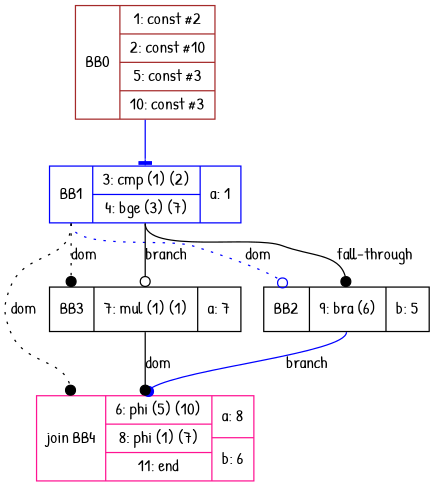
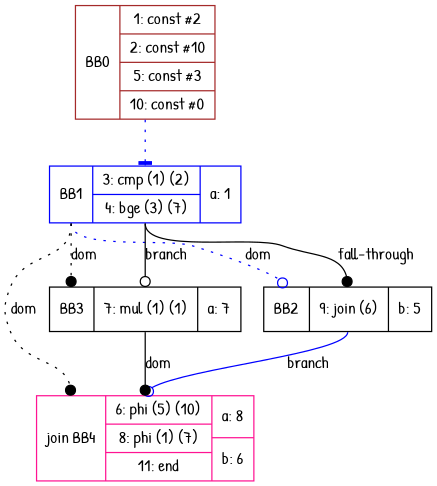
node "BB0": text "10: const #3" -> "10: const #0"
edge "BB0" -> "BB1": style solid -> dotted
node "BB2": text "9: bra (6)" -> "9: join (6)"
edge "BB2" -> "join BB4": arrowhead dot -> odot
